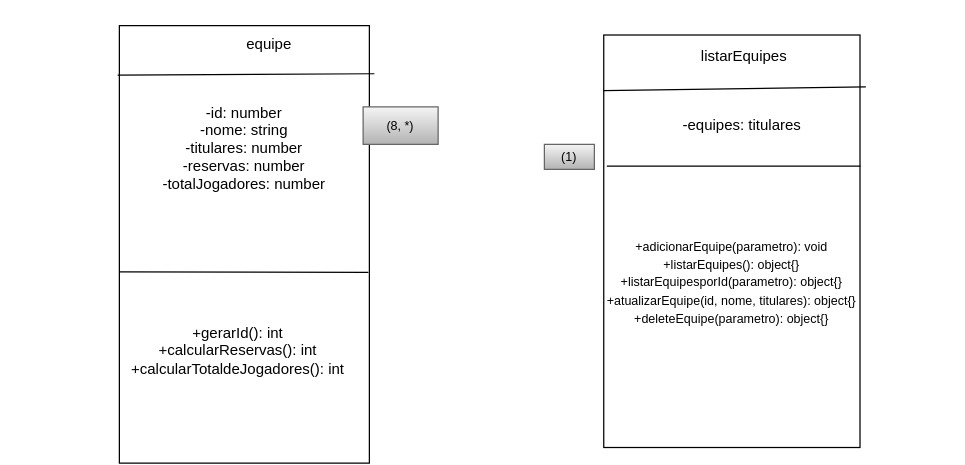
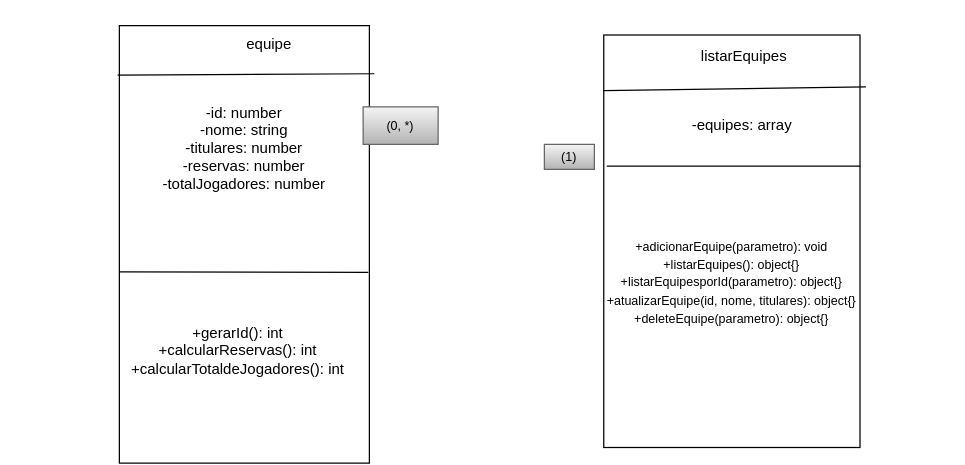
node "(8, *)": label "(8, *)" -> "(0, *)"
node "-equipes: titulares": label "-equipes: titulares" -> "-equipes: array"
